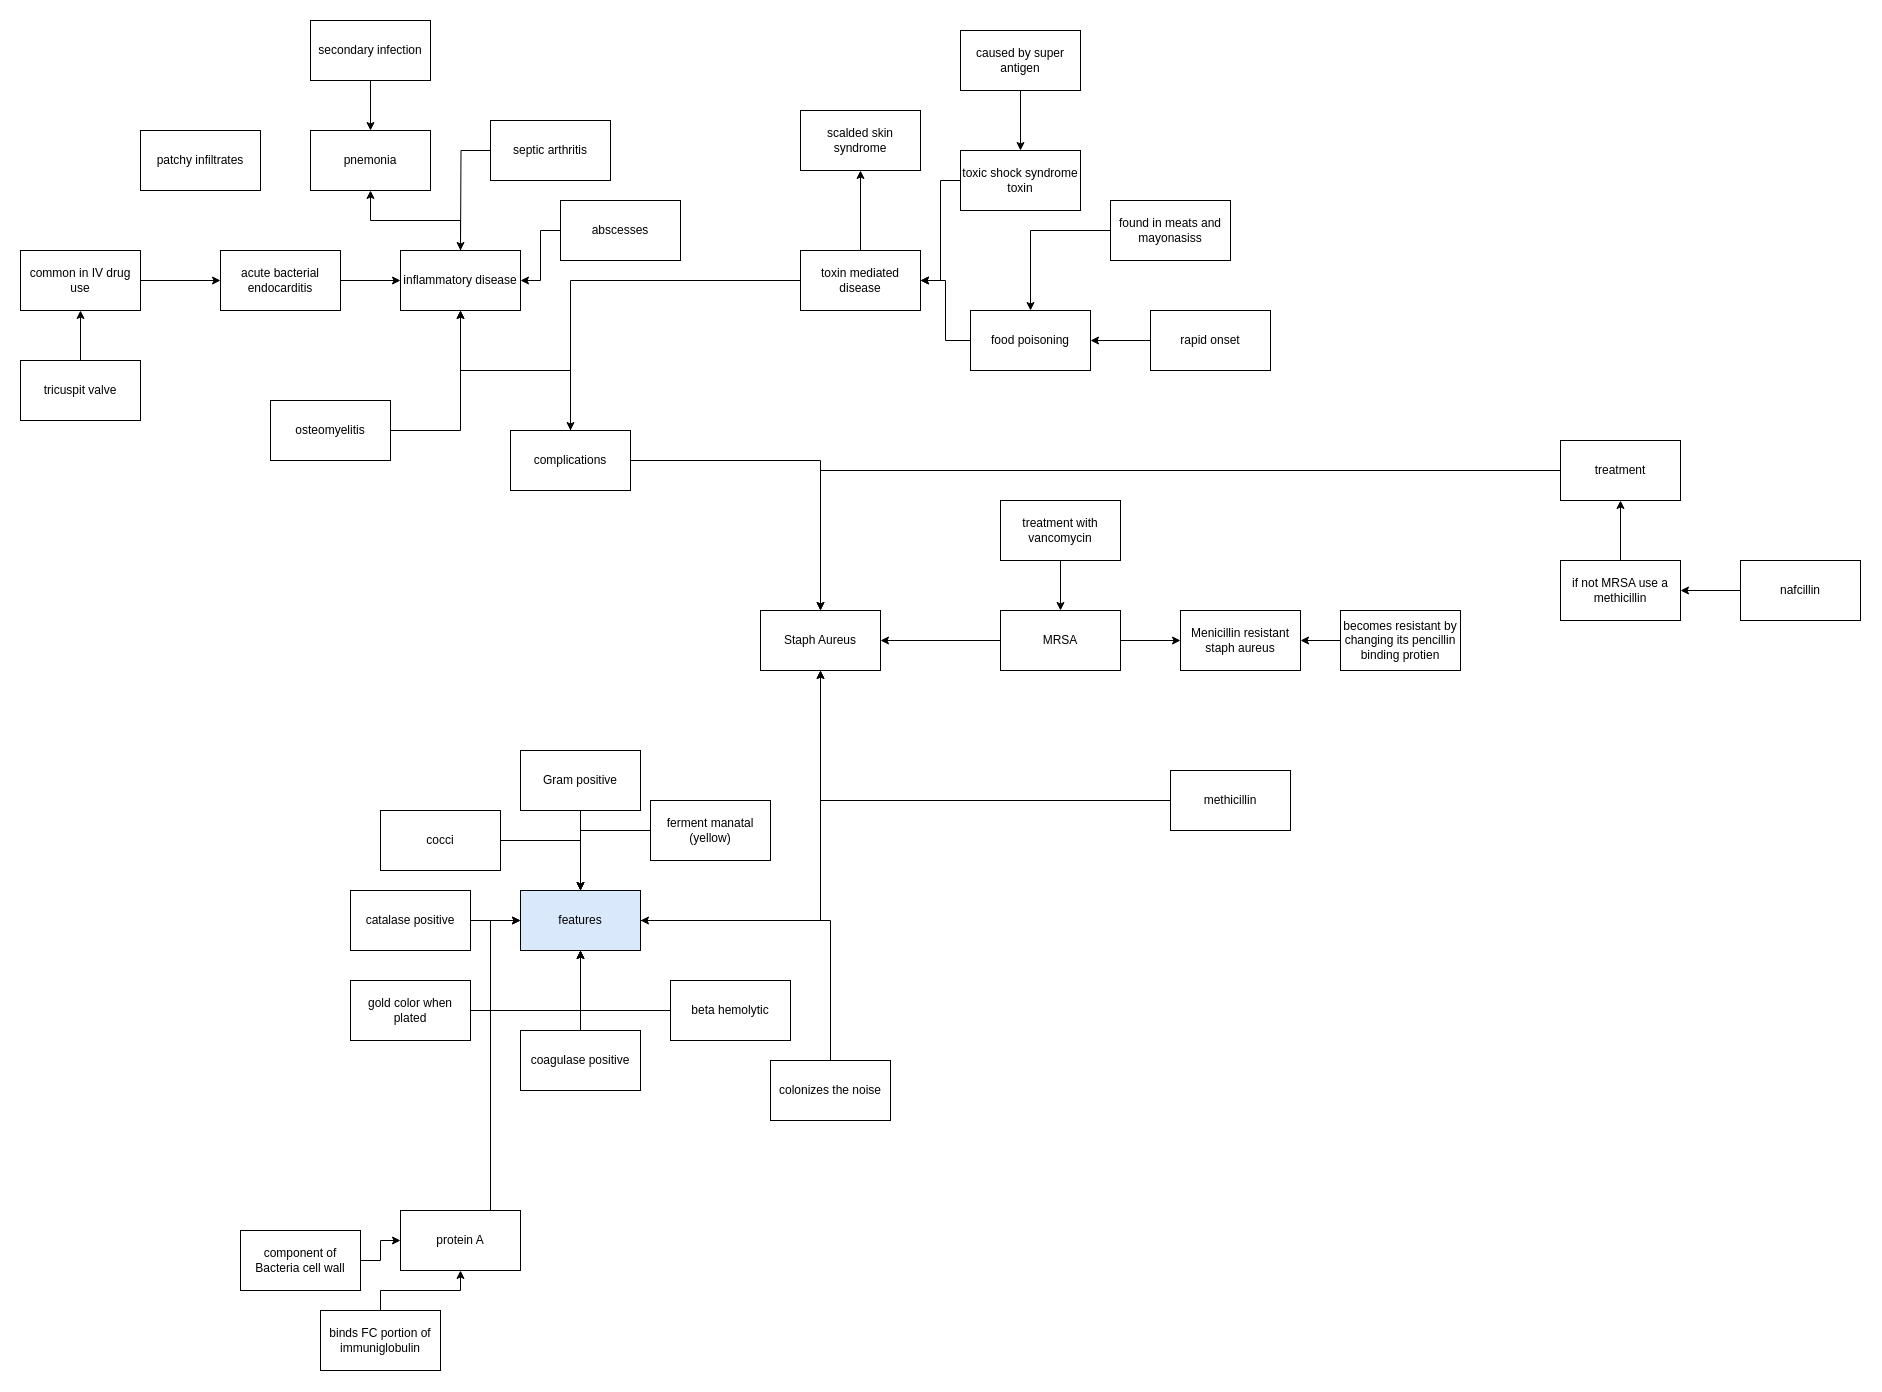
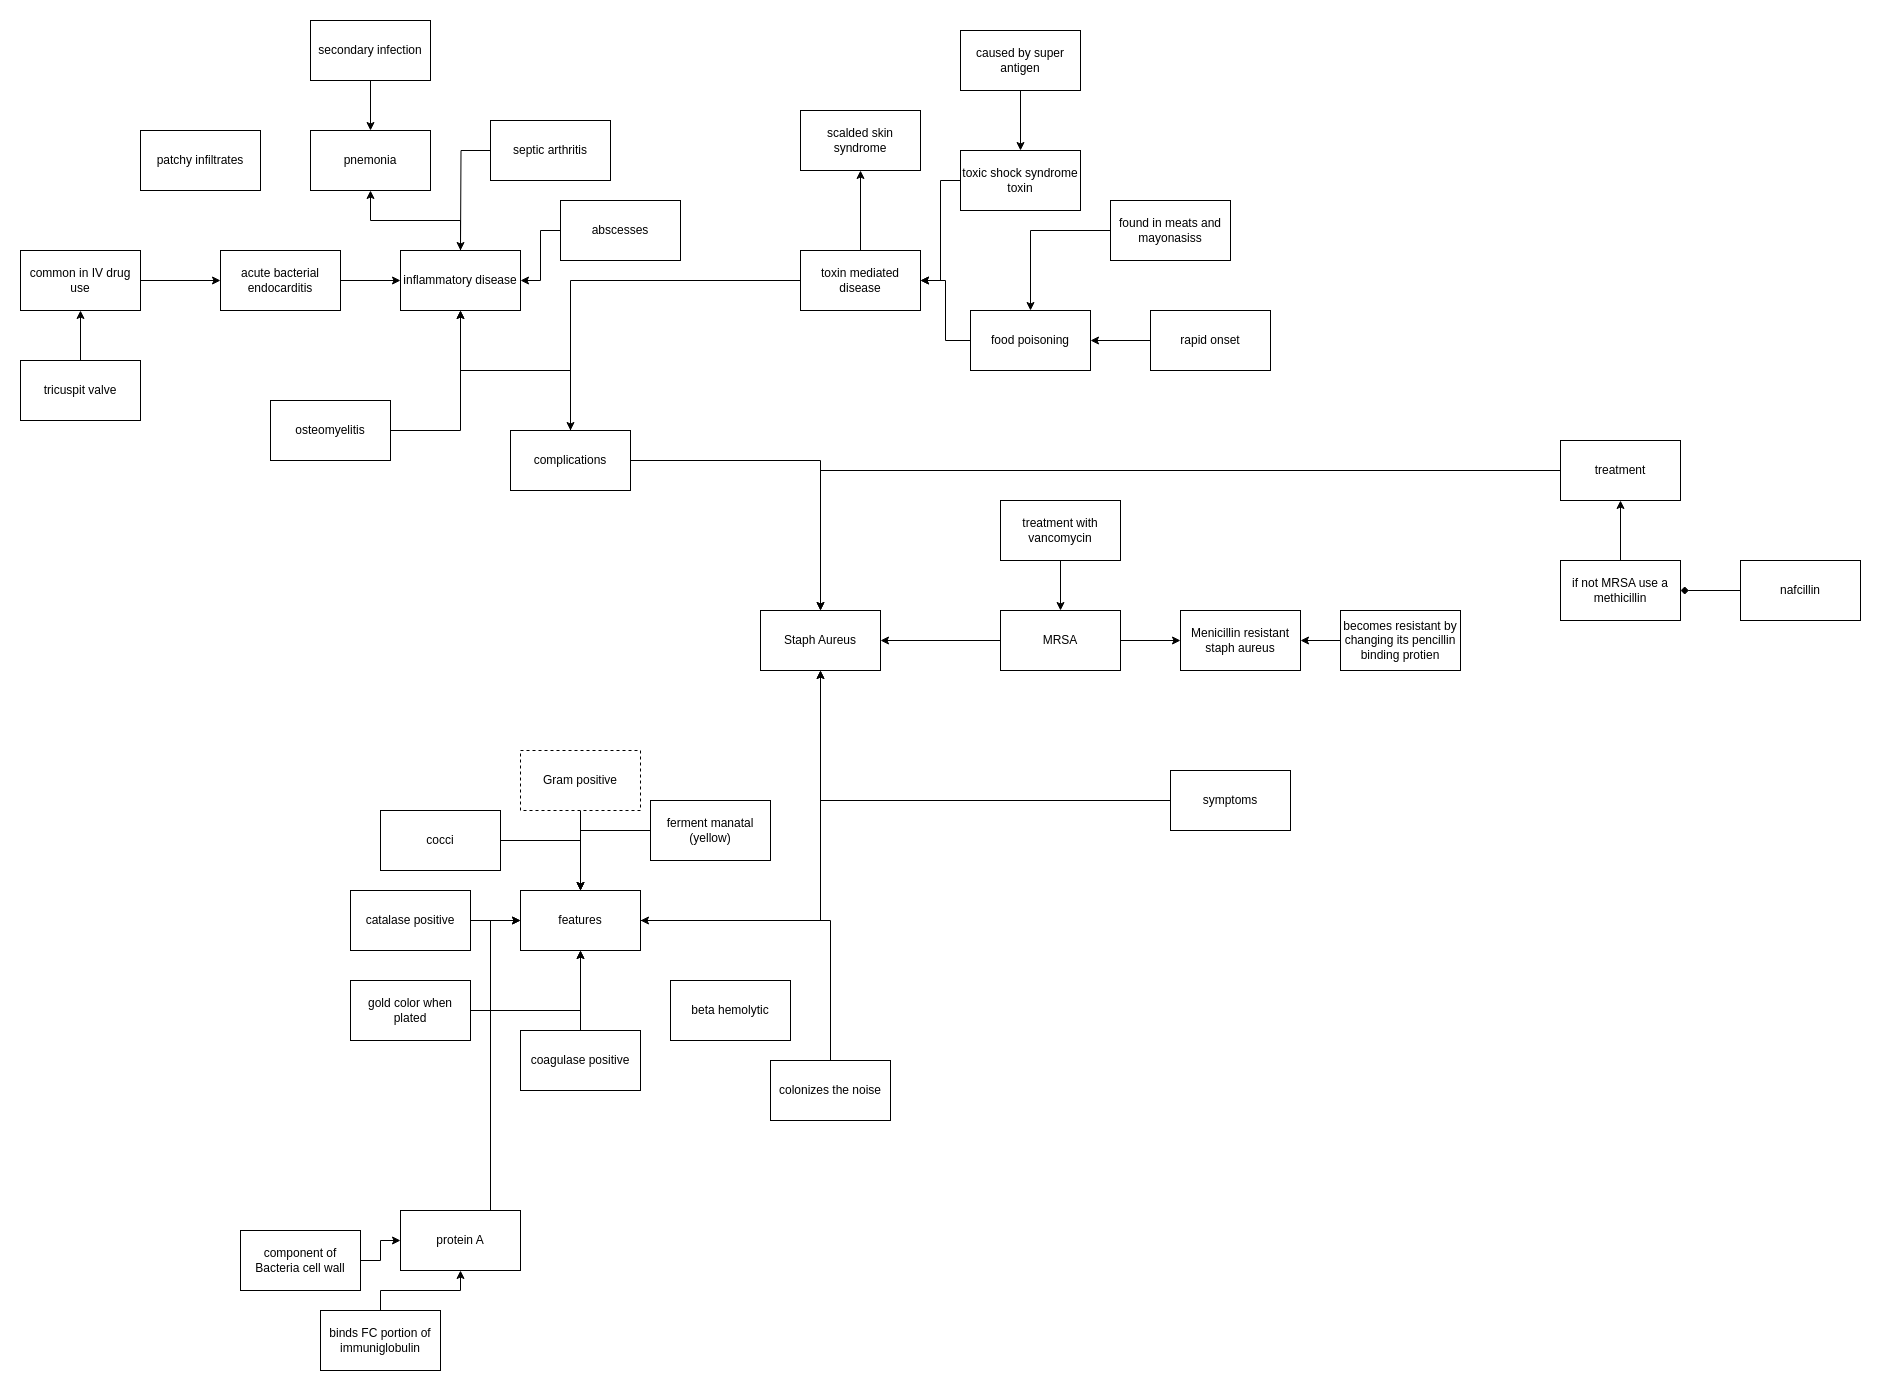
edge "nafcillin" -> "if not MRSA use a methicillin": arrowhead classic -> diamond
node "Gram positive": style solid -> dashed
node "methicillin": label "methicillin" -> "symptoms"
node "features": fillcolor #dae8fc -> #ffffff
edge "beta hemolytic" -> "features": removed
